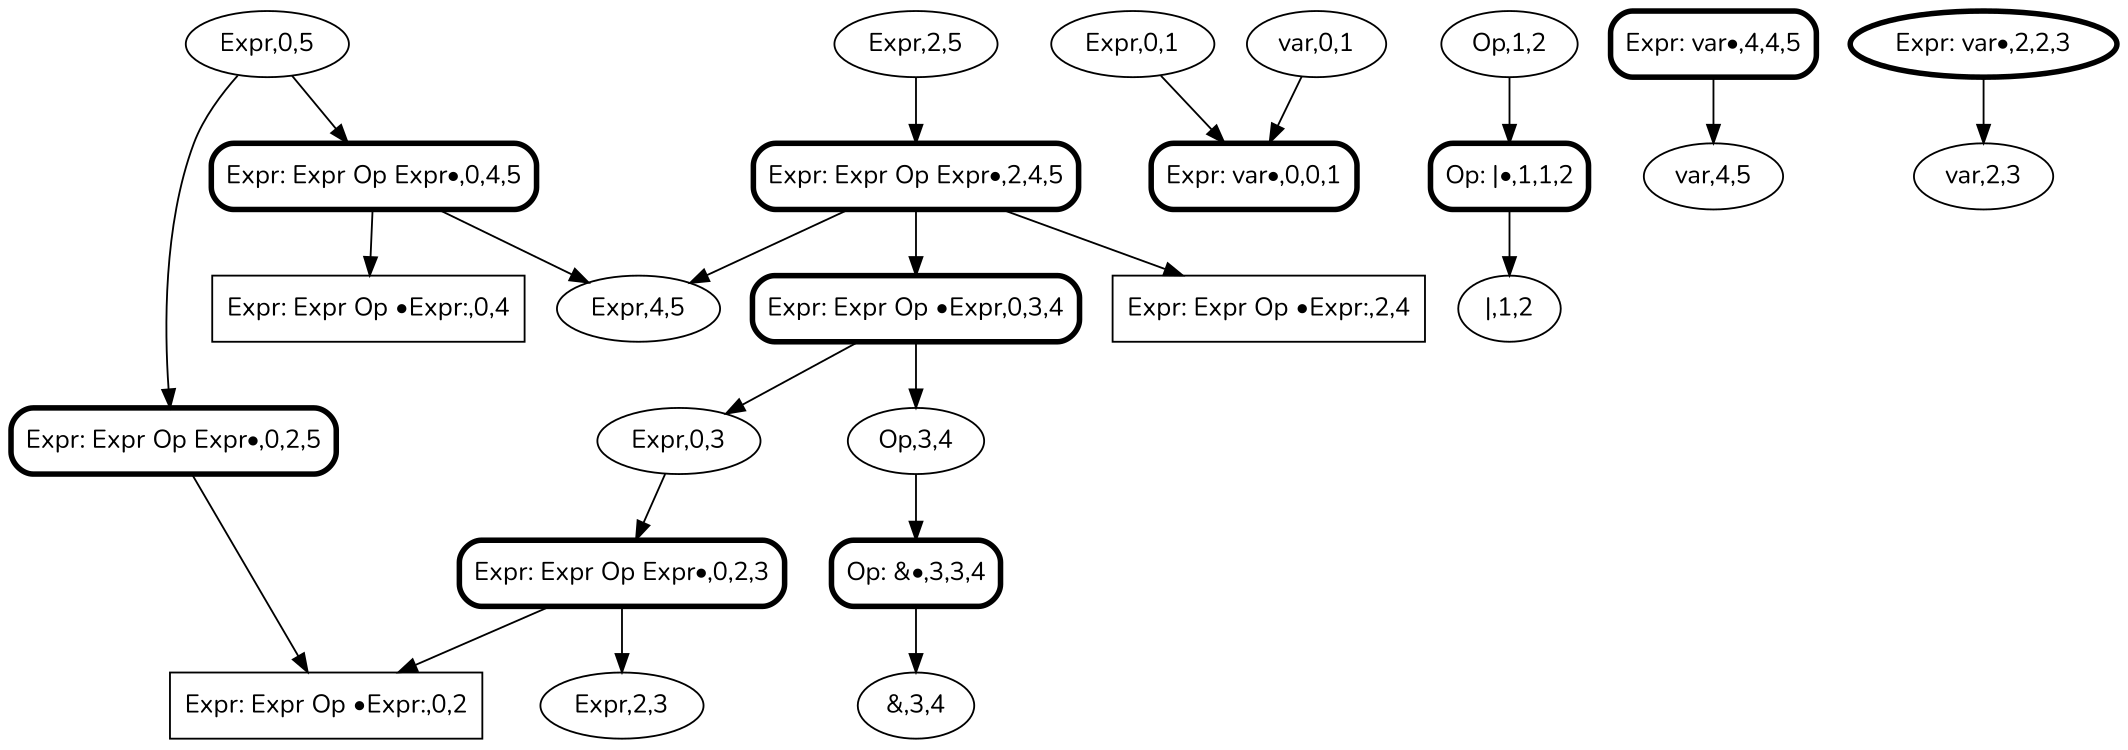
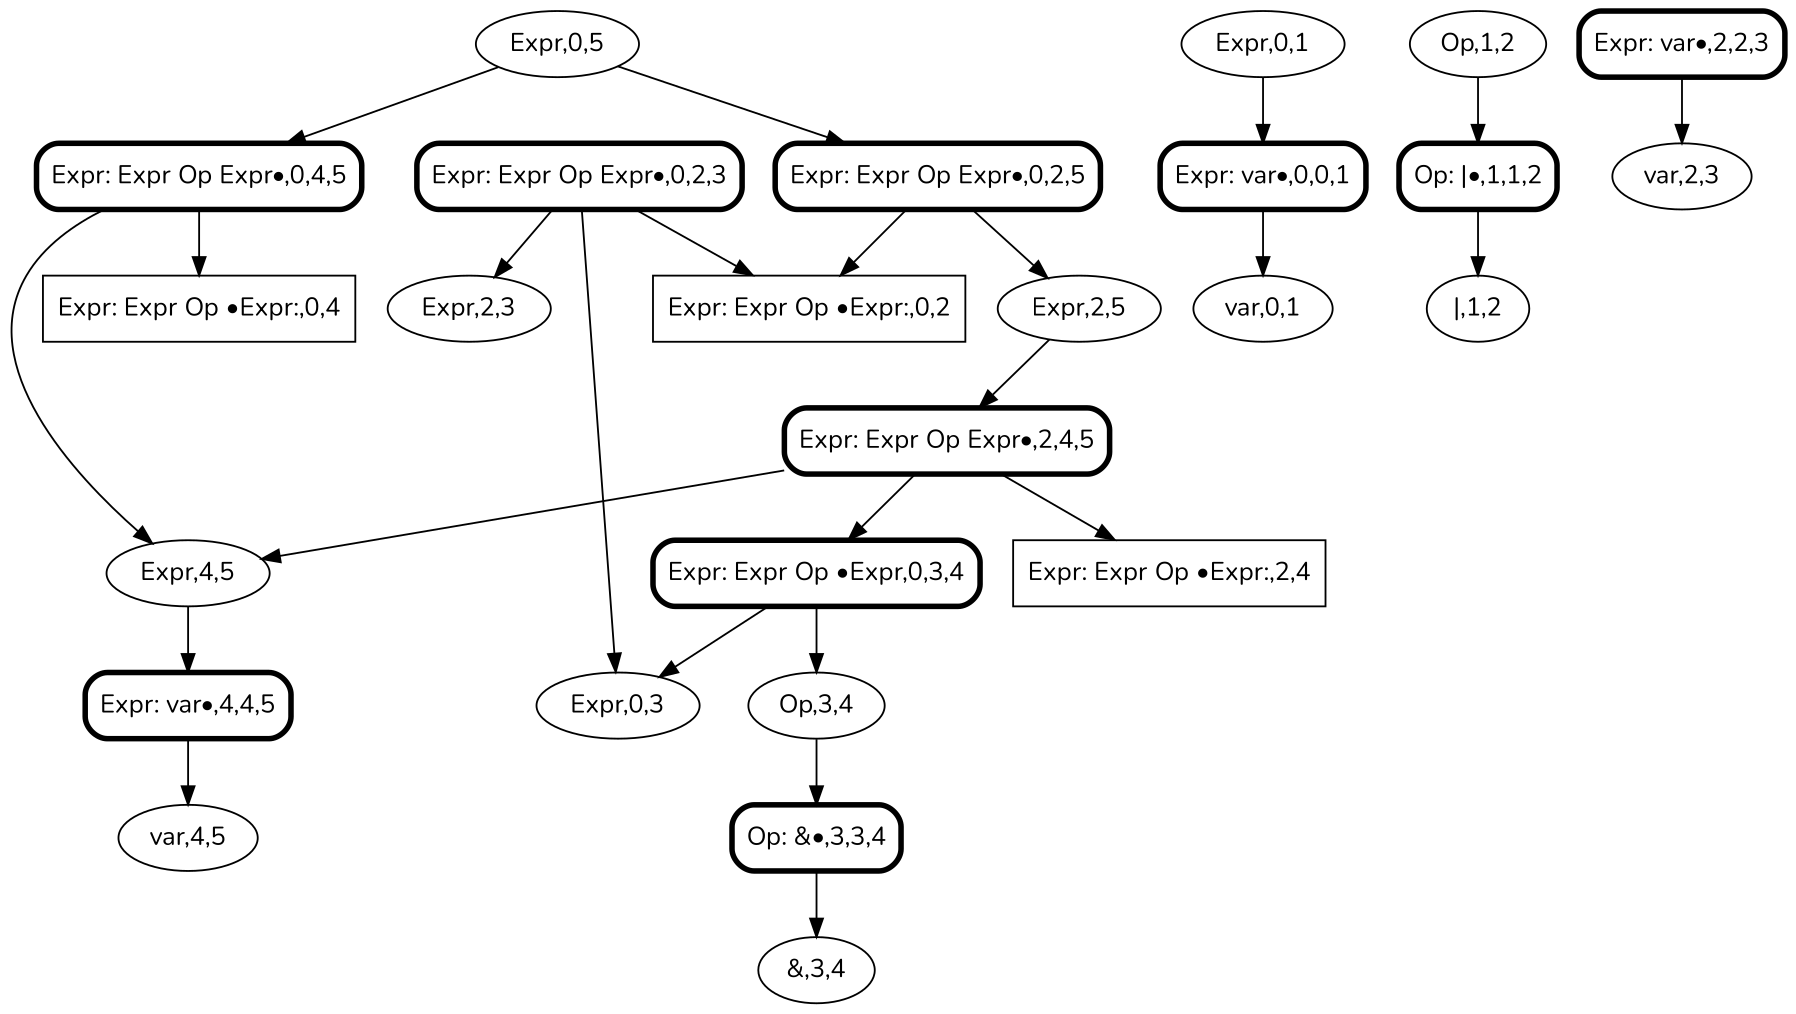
node "Expr: var•,2,2,3": shape ellipse -> box
edge "var,0,1" -> "Expr: var•,0,0,1": reversed
edge "Expr: Expr Op Expr•,0,2,5" -> "Expr,2,5": added
edge "Expr,0,3" -> "Expr: Expr Op Expr•,0,2,3": reversed
edge "Expr,4,5" -> "Expr: var•,4,4,5": added
